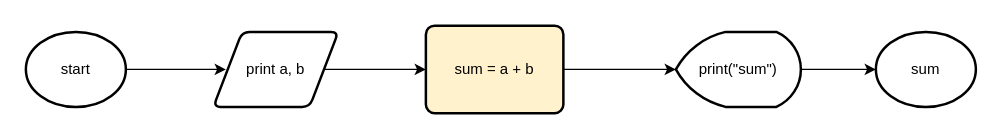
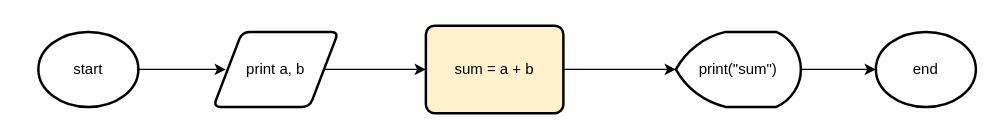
node "start": moved (76, 69) -> (88, 69)
node "sum": label "sum" -> "end"
